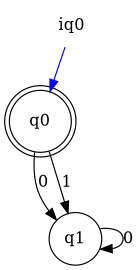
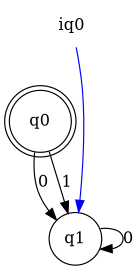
edge "iq0" -> "q0": now "iq0" -> "q1"
